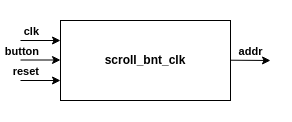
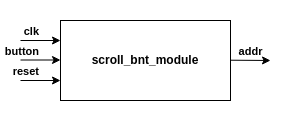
node "scroll_bnt_clk": label "scroll_bnt_clk" -> "scroll_bnt_module"
